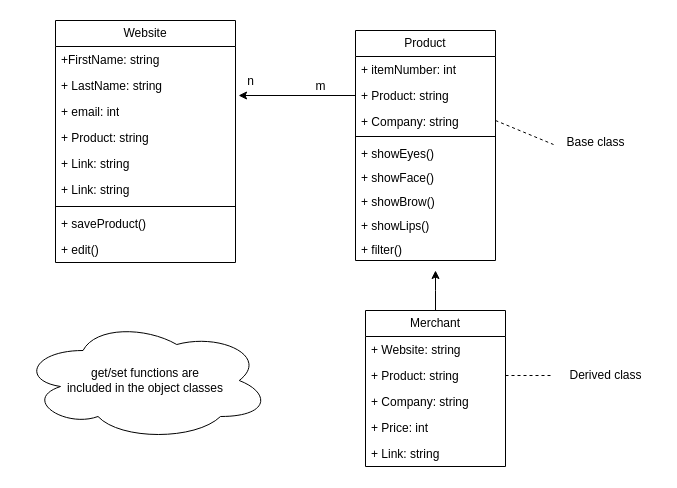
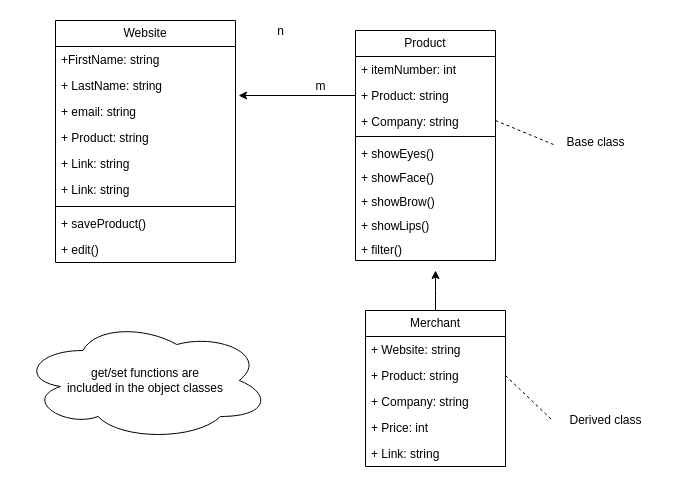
node "n": moved (251, 82) -> (281, 32)
node "+ email: int": label "+ email: int" -> "+ email: string"
node "Derived class": moved (606, 376) -> (606, 421)
